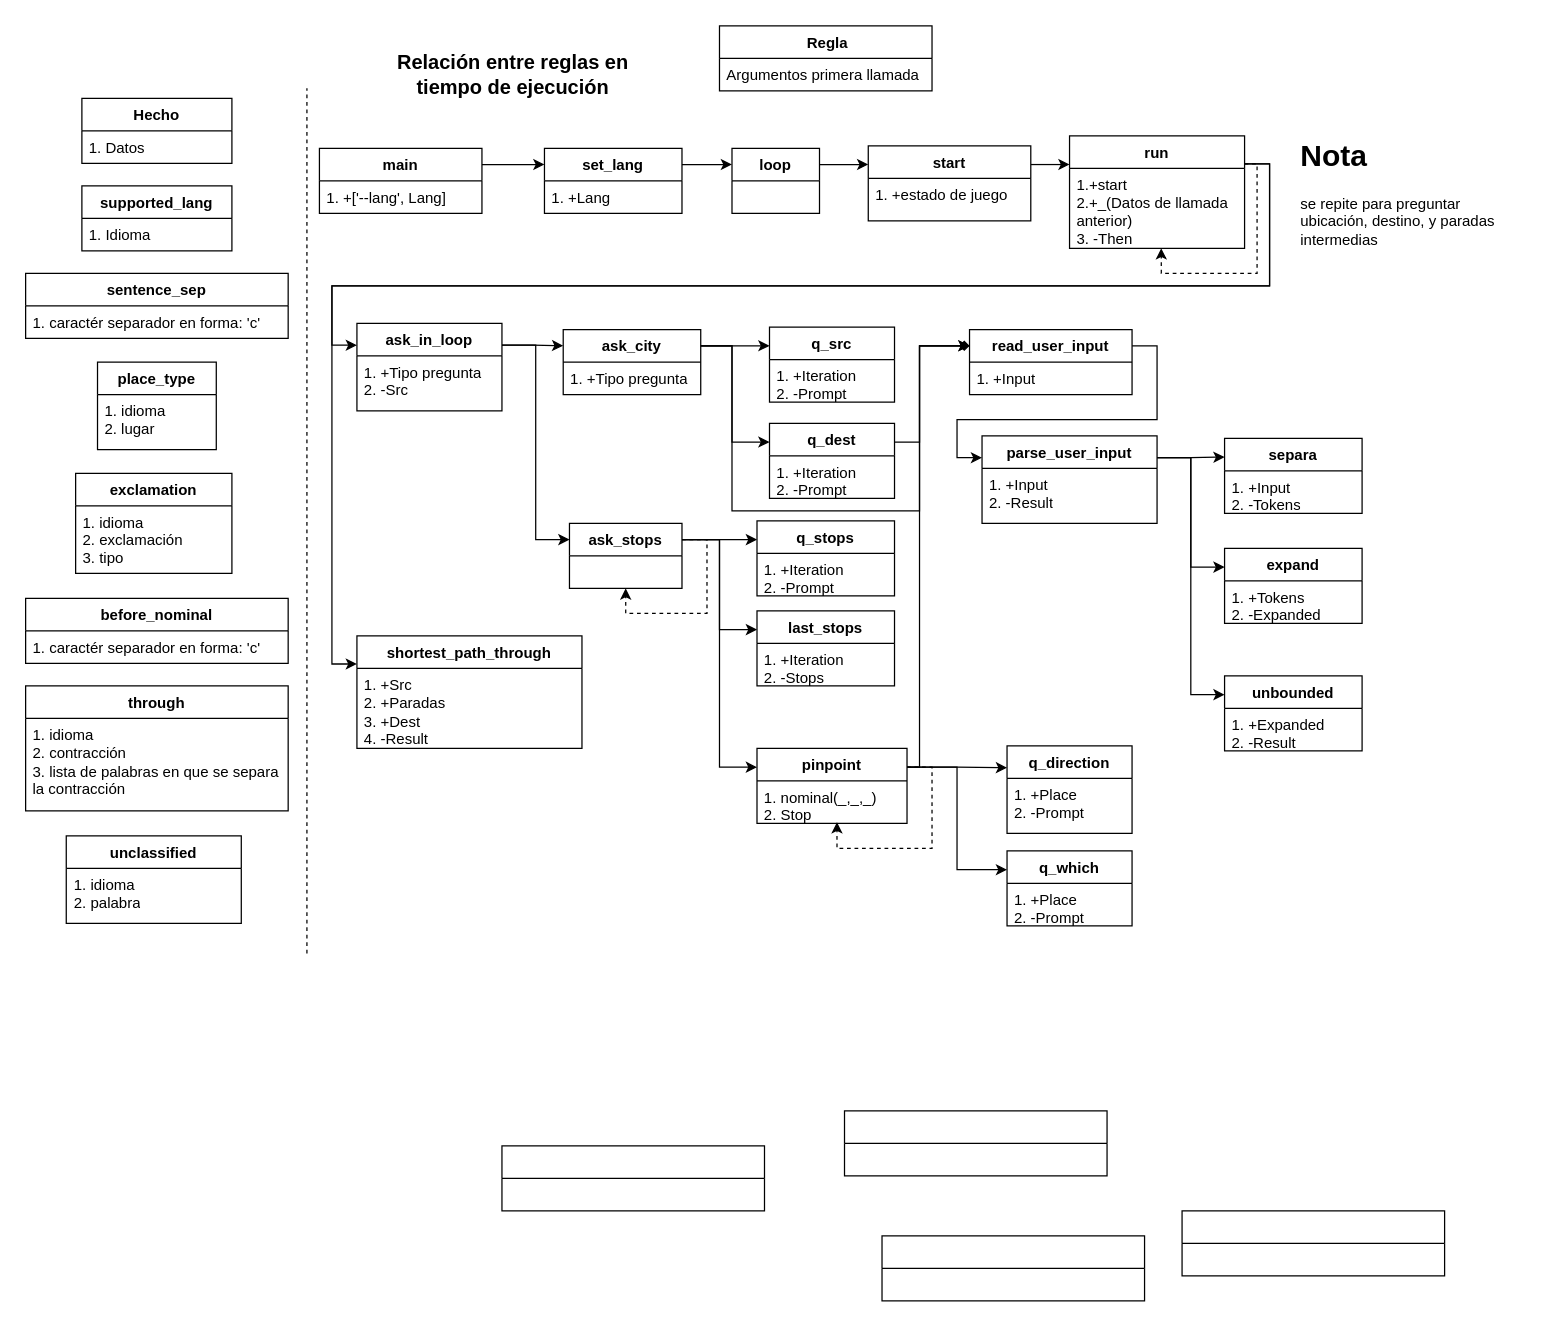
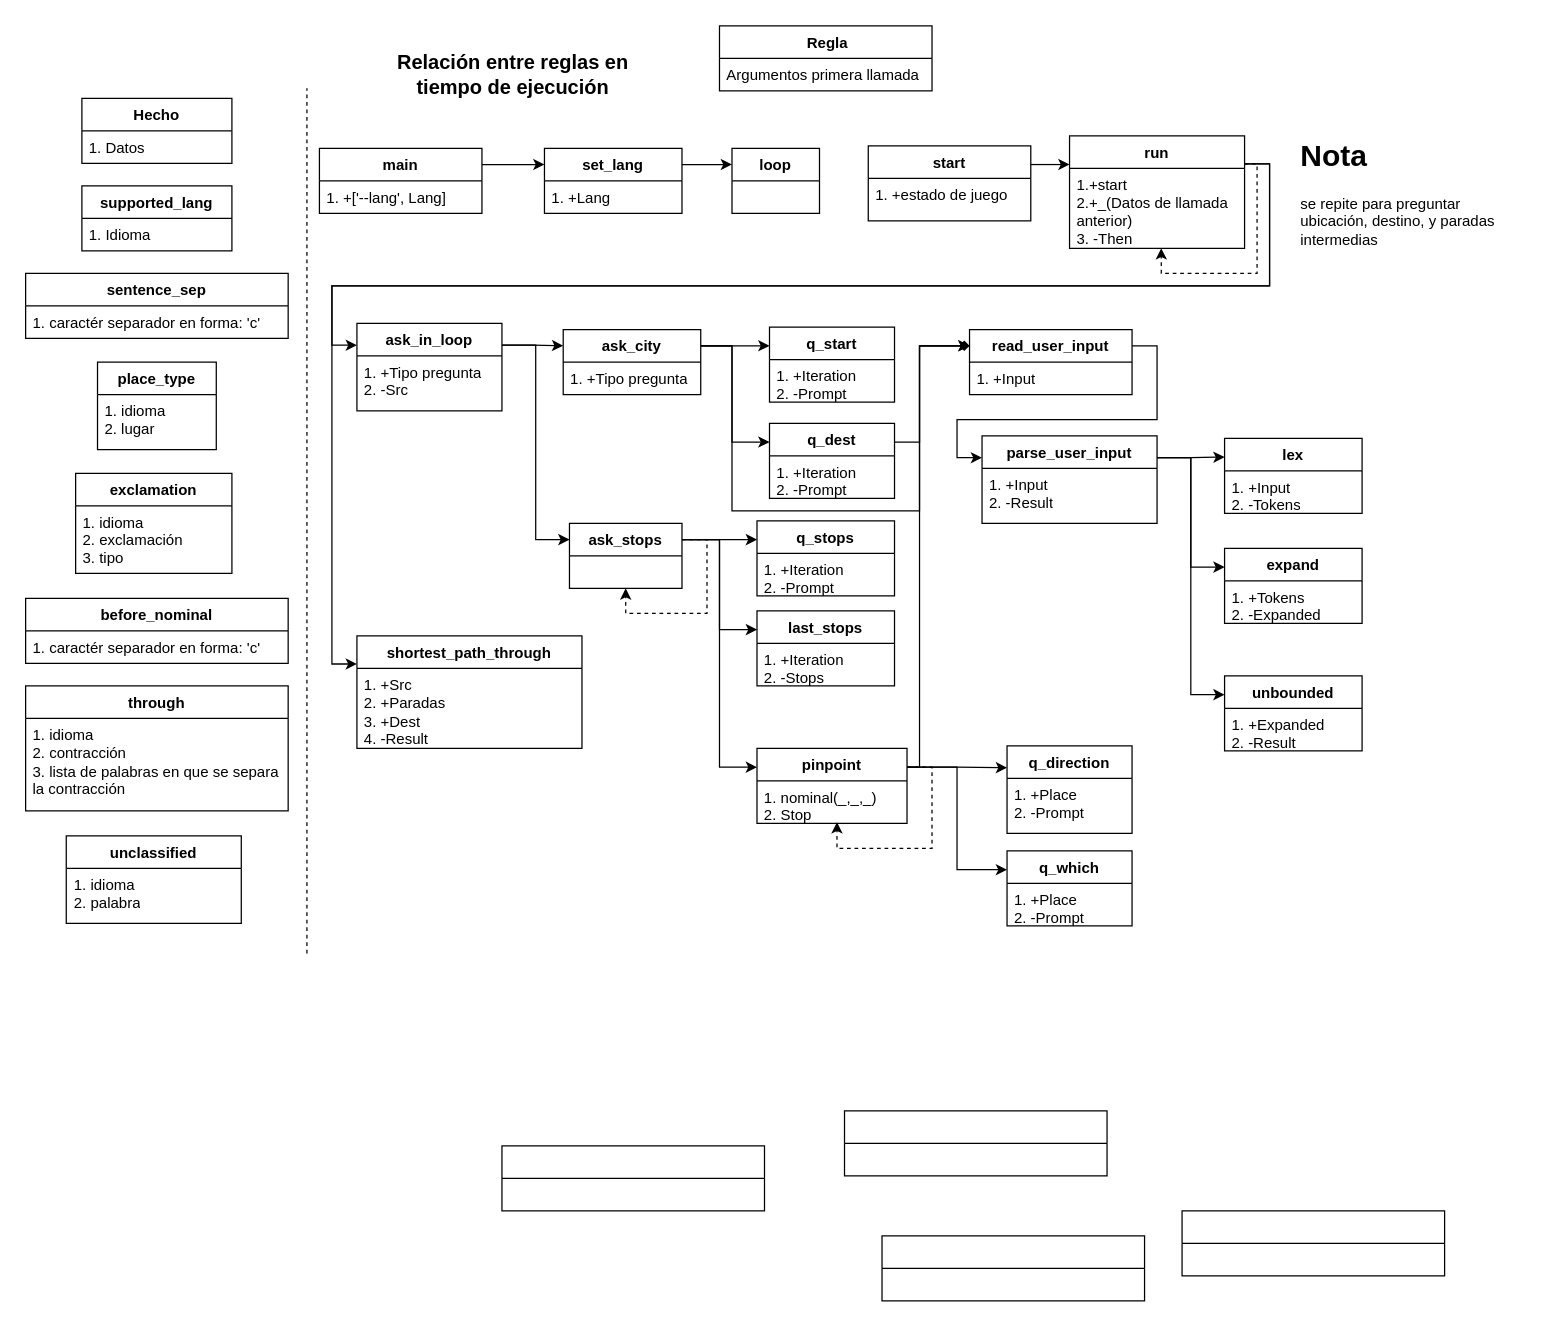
edge "loop" -> "start": removed
node "q_src": label "q_src" -> "q_start"
node "separa": label "separa" -> "lex"
